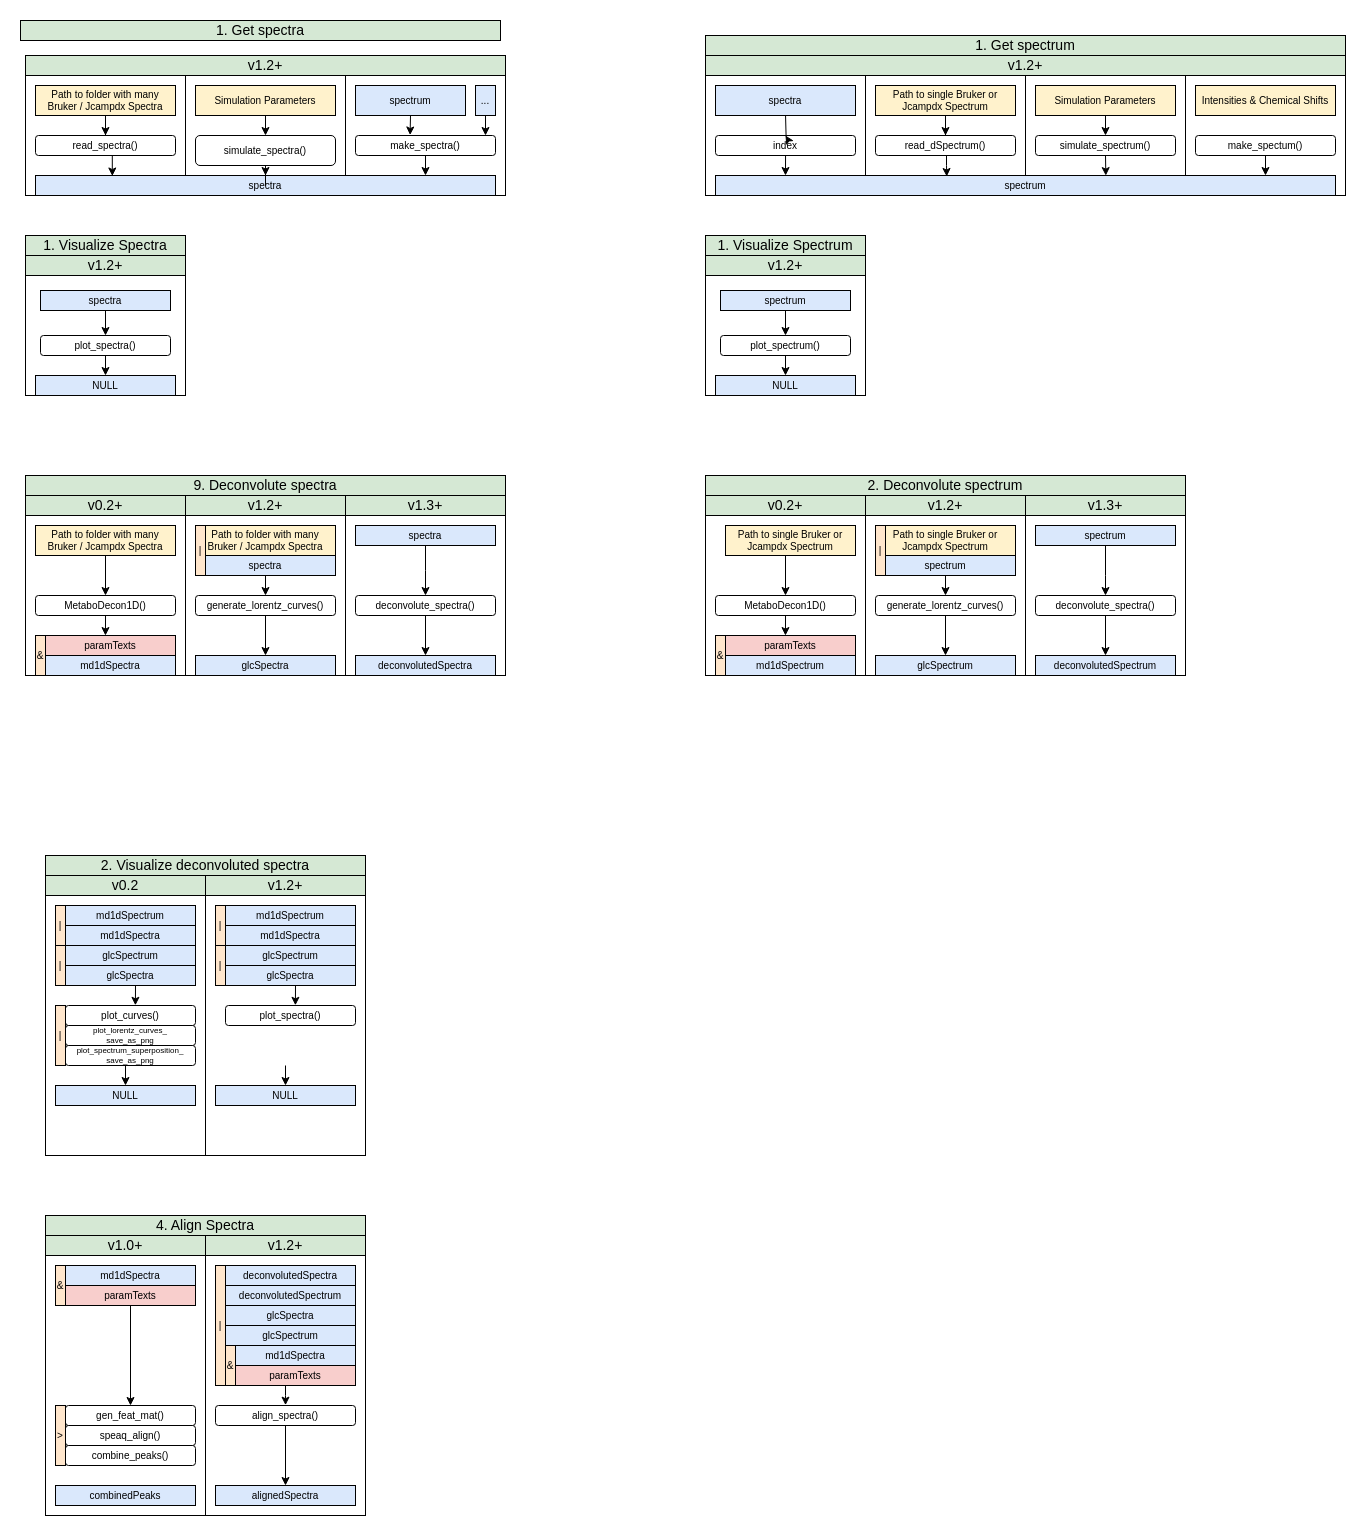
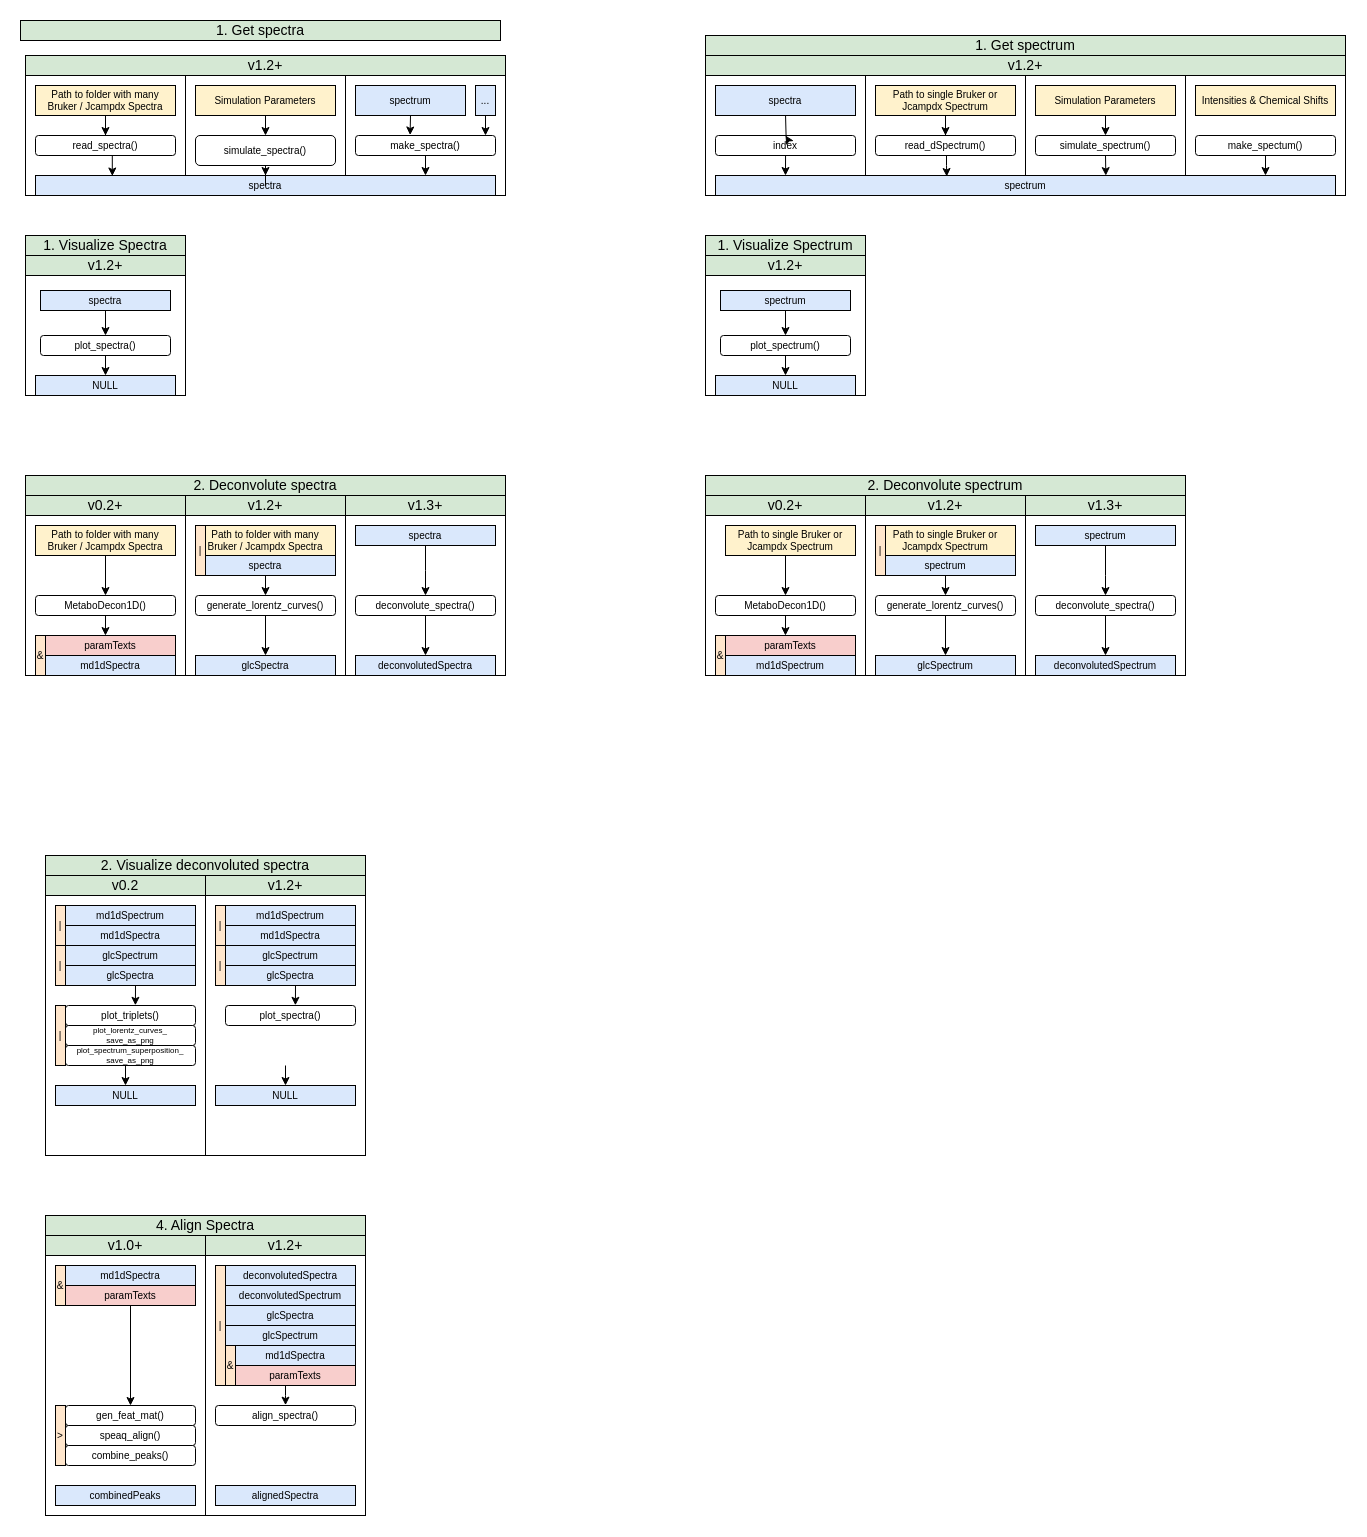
node "9. Deconvolute spectra": label "9. Deconvolute spectra" -> "2. Deconvolute spectra"
node "plot_curves()": label "plot_curves()" -> "plot_triplets()"
edge "align_spectra()" -> "alignedSpectra": removed
